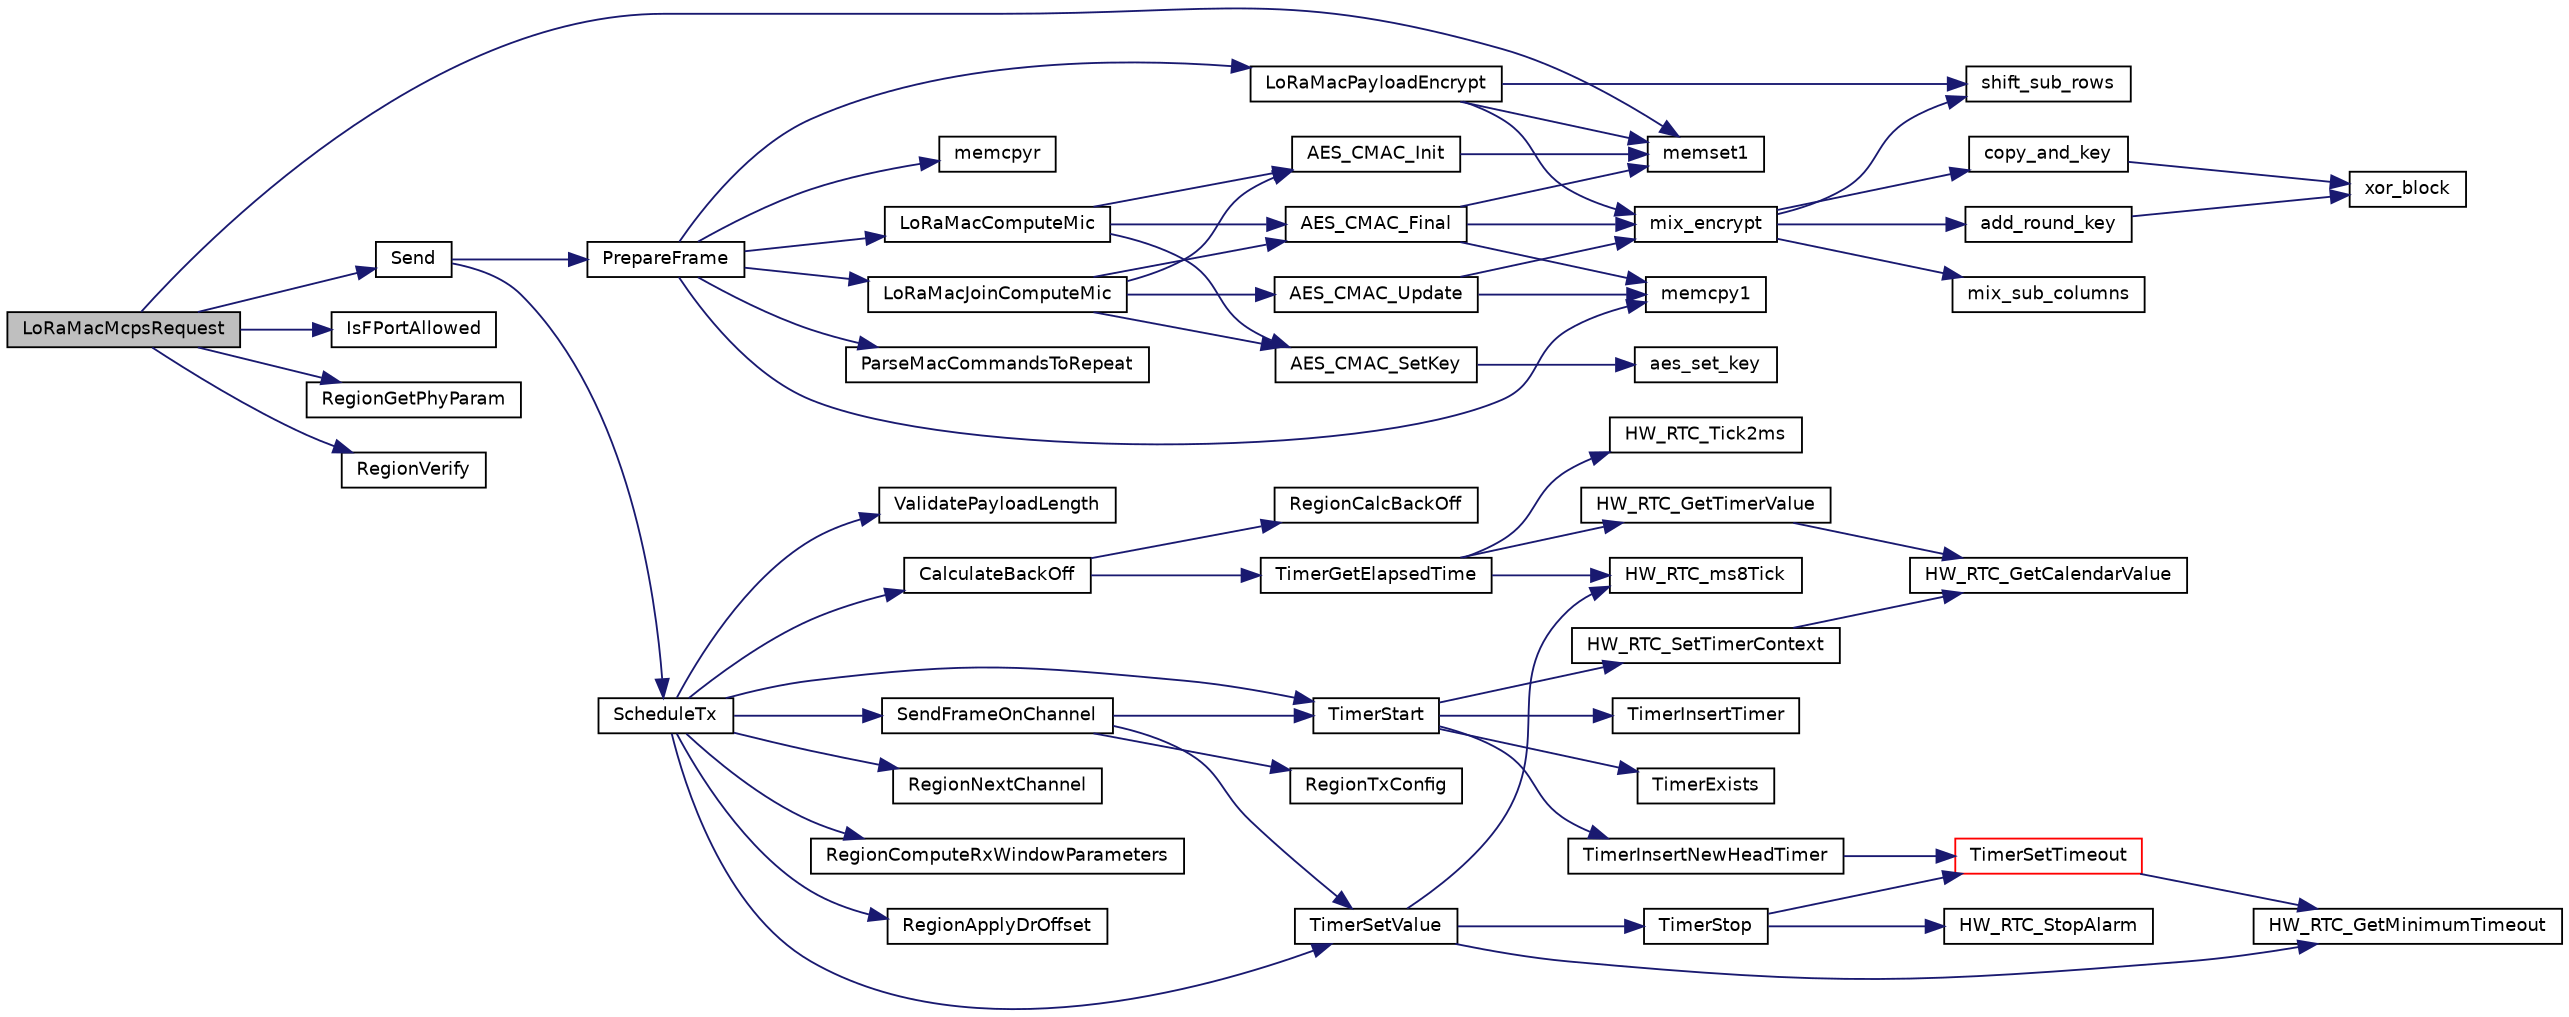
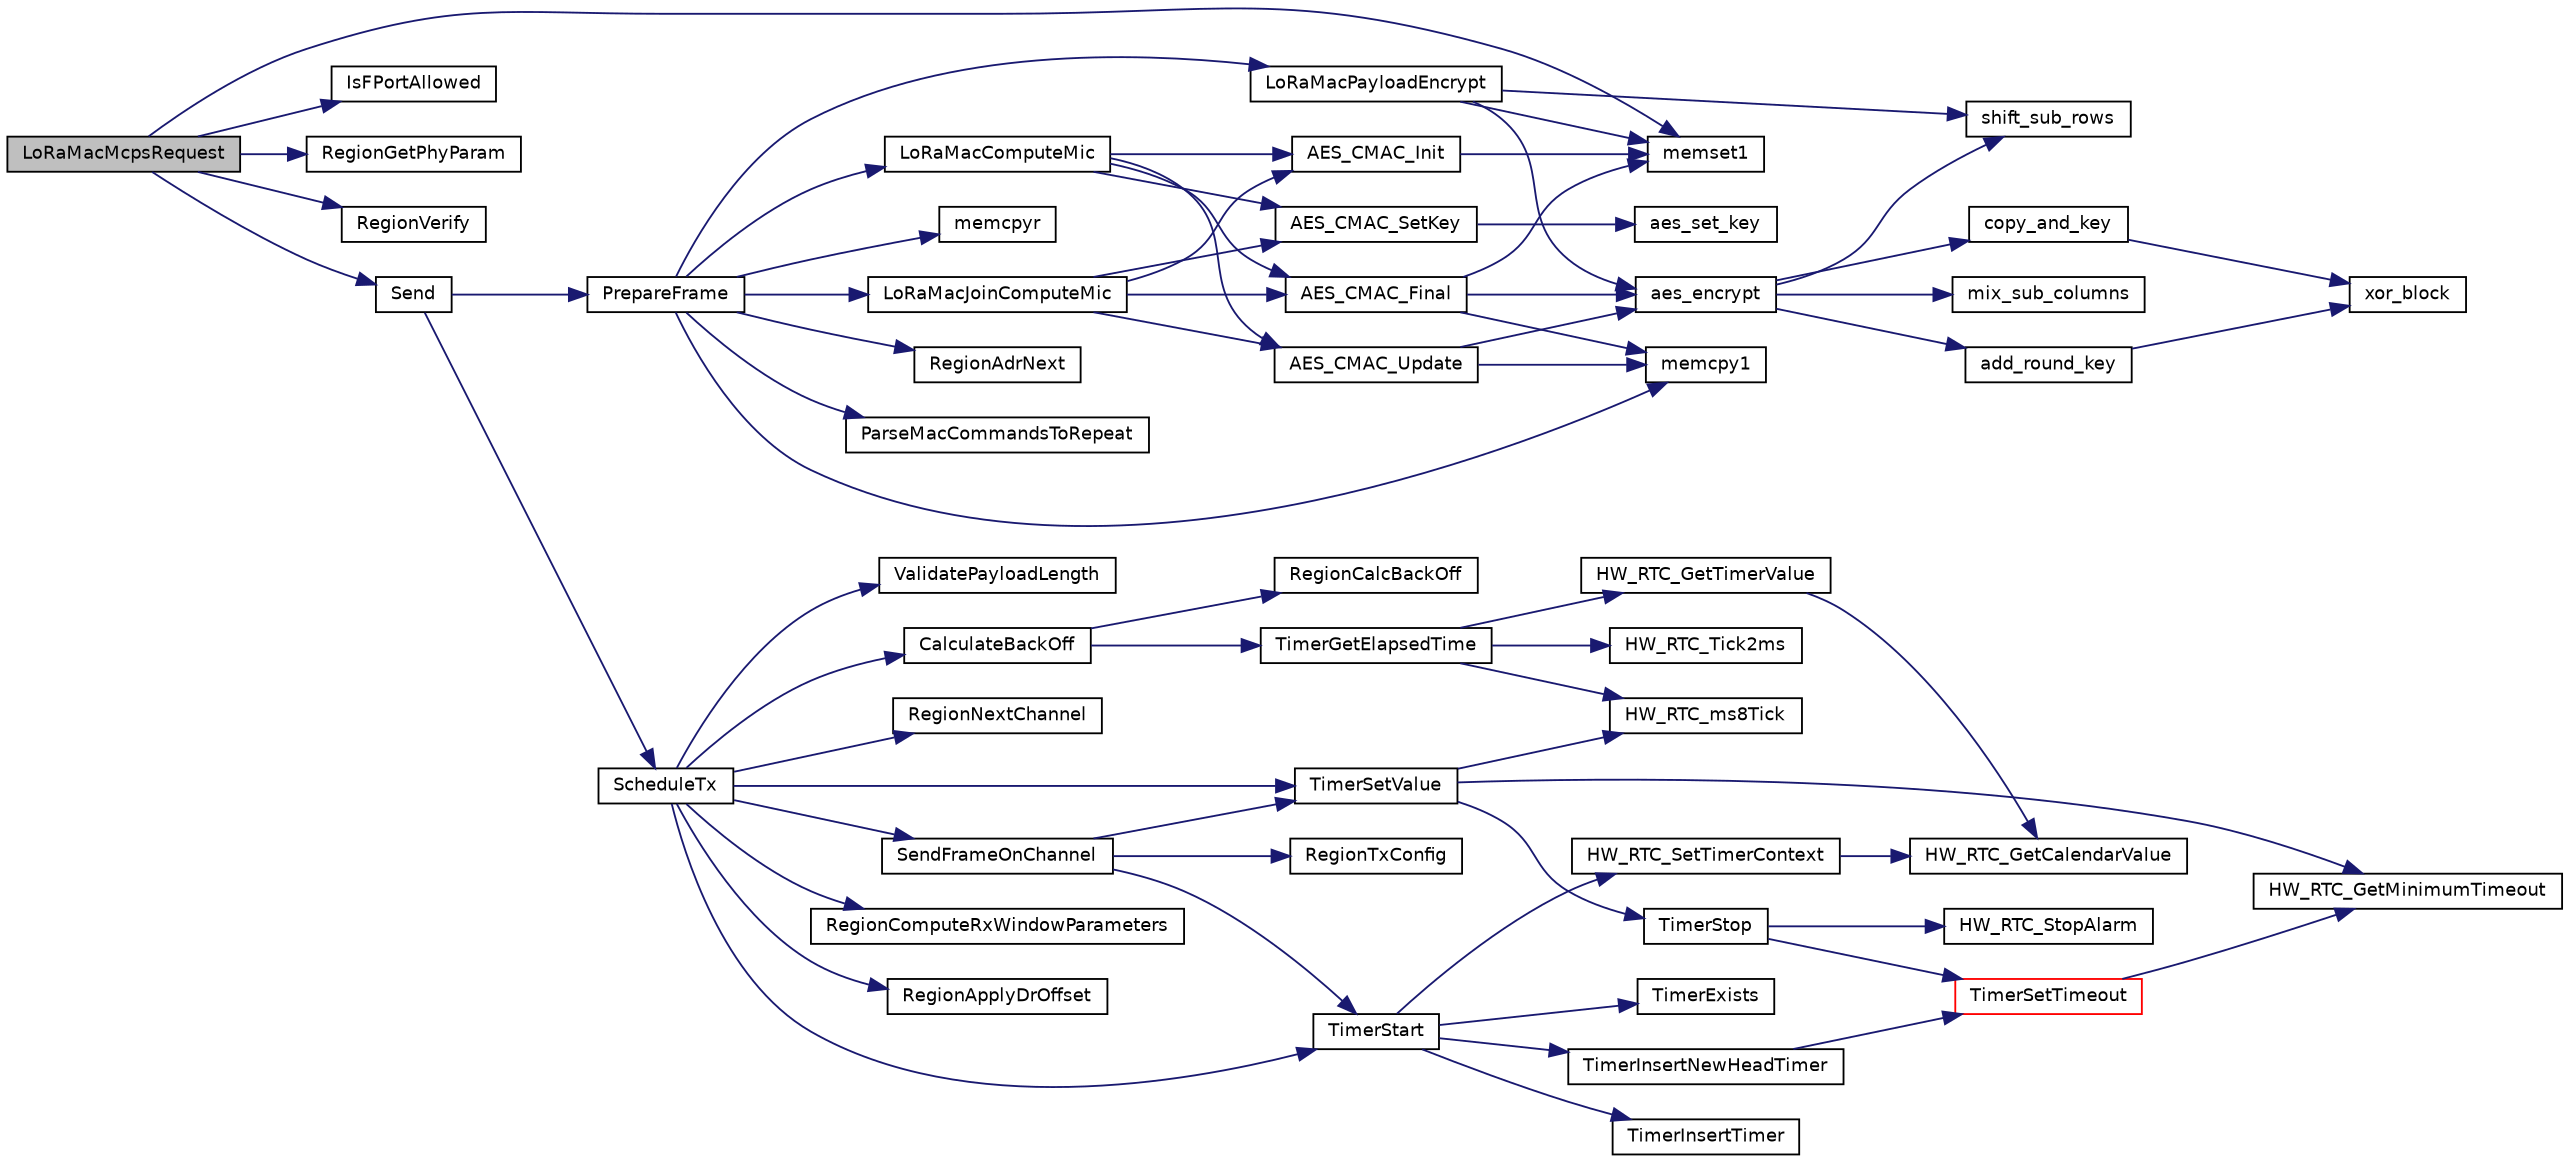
node "mix_encrypt": label "mix_encrypt" -> "aes_encrypt"
edge "LoRaMacComputeMic" -> "AES_CMAC_Update": added
node "RegionAdrNext": added
